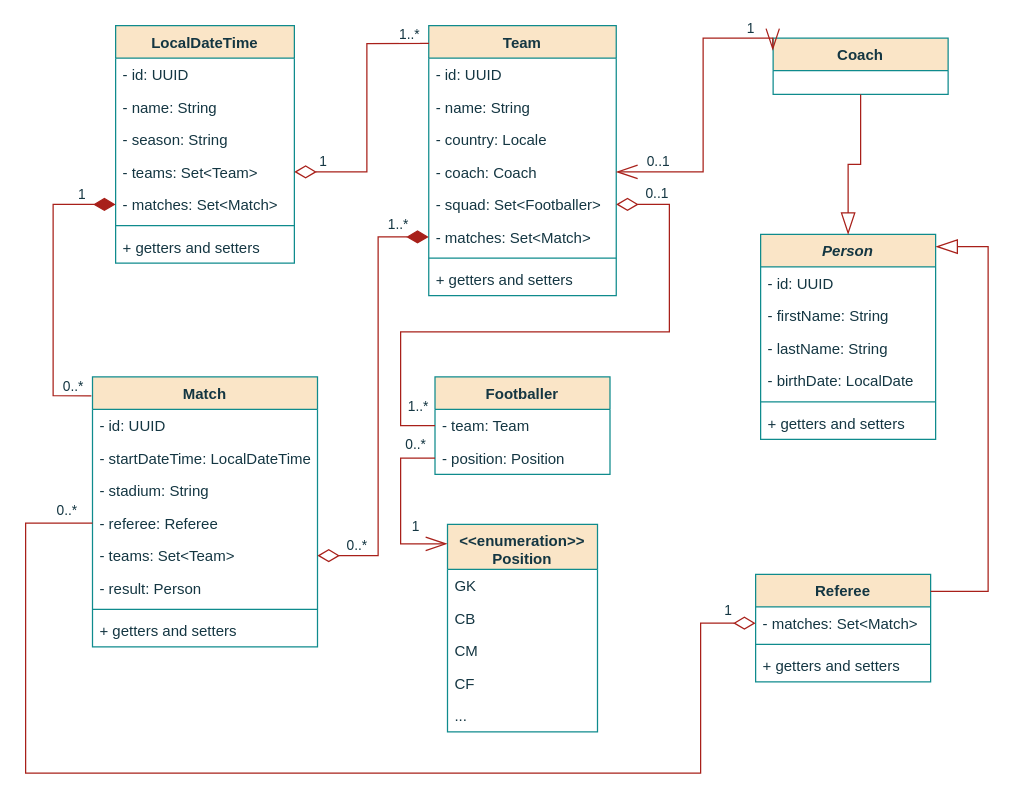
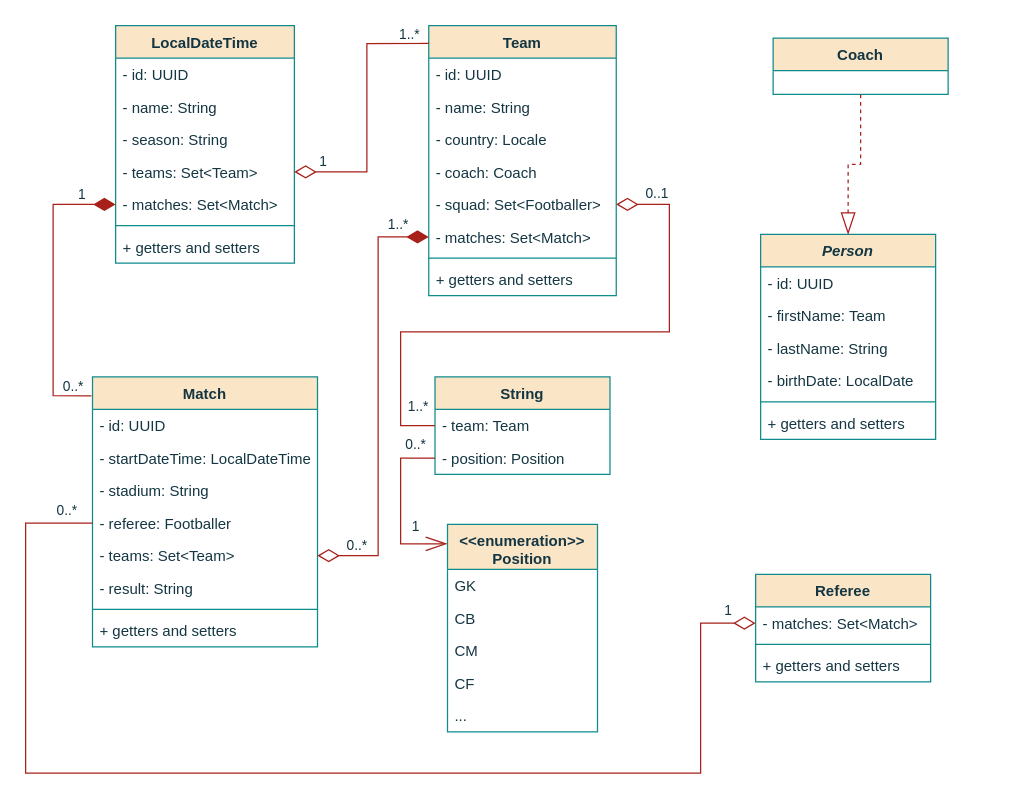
edge "Coach" -- "- coach: Coach": removed, labels "1", "0..1"
edge "Coach" -> "Person": style solid -> dashed
node "- firstName: String": label "- firstName: String" -> "- firstName: Team"
node "Footballer": label "Footballer" -> "String"
edge "Referee" -> "Person": removed
node "- referee: Referee": label "- referee: Referee" -> "- referee: Footballer"
node "- result: Person": label "- result: Person" -> "- result: String"
